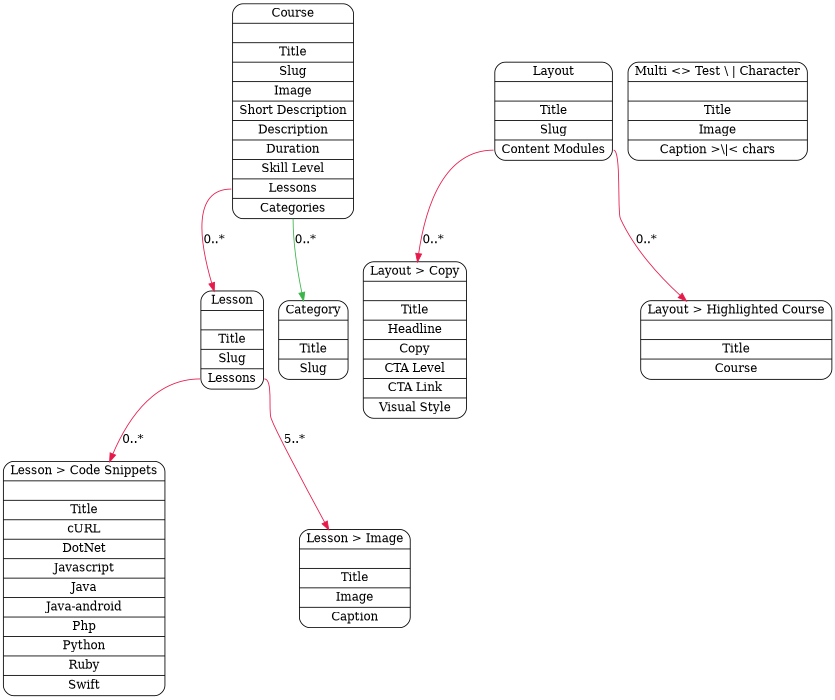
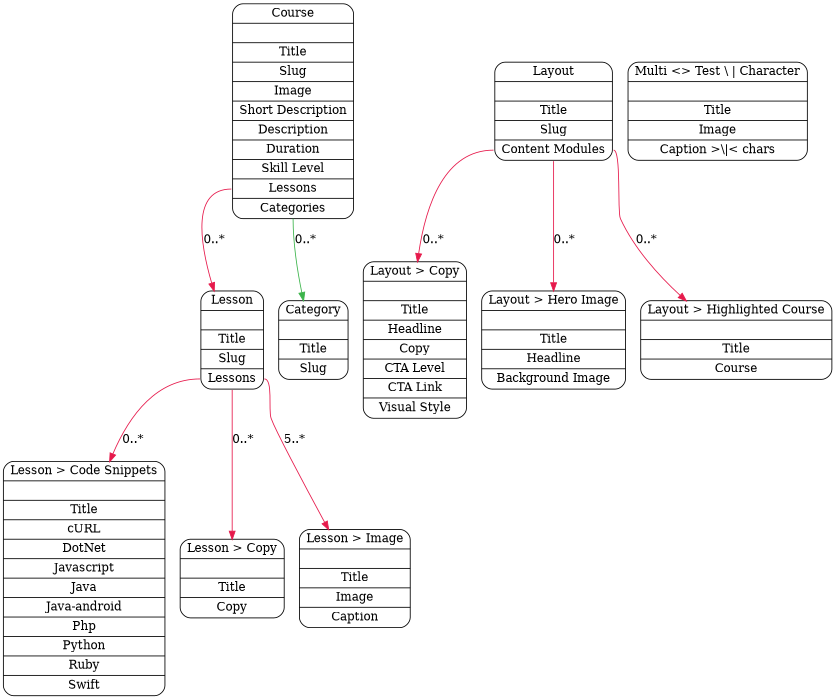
node "Layout > Hero Image": added
node "Lesson > Copy": added
